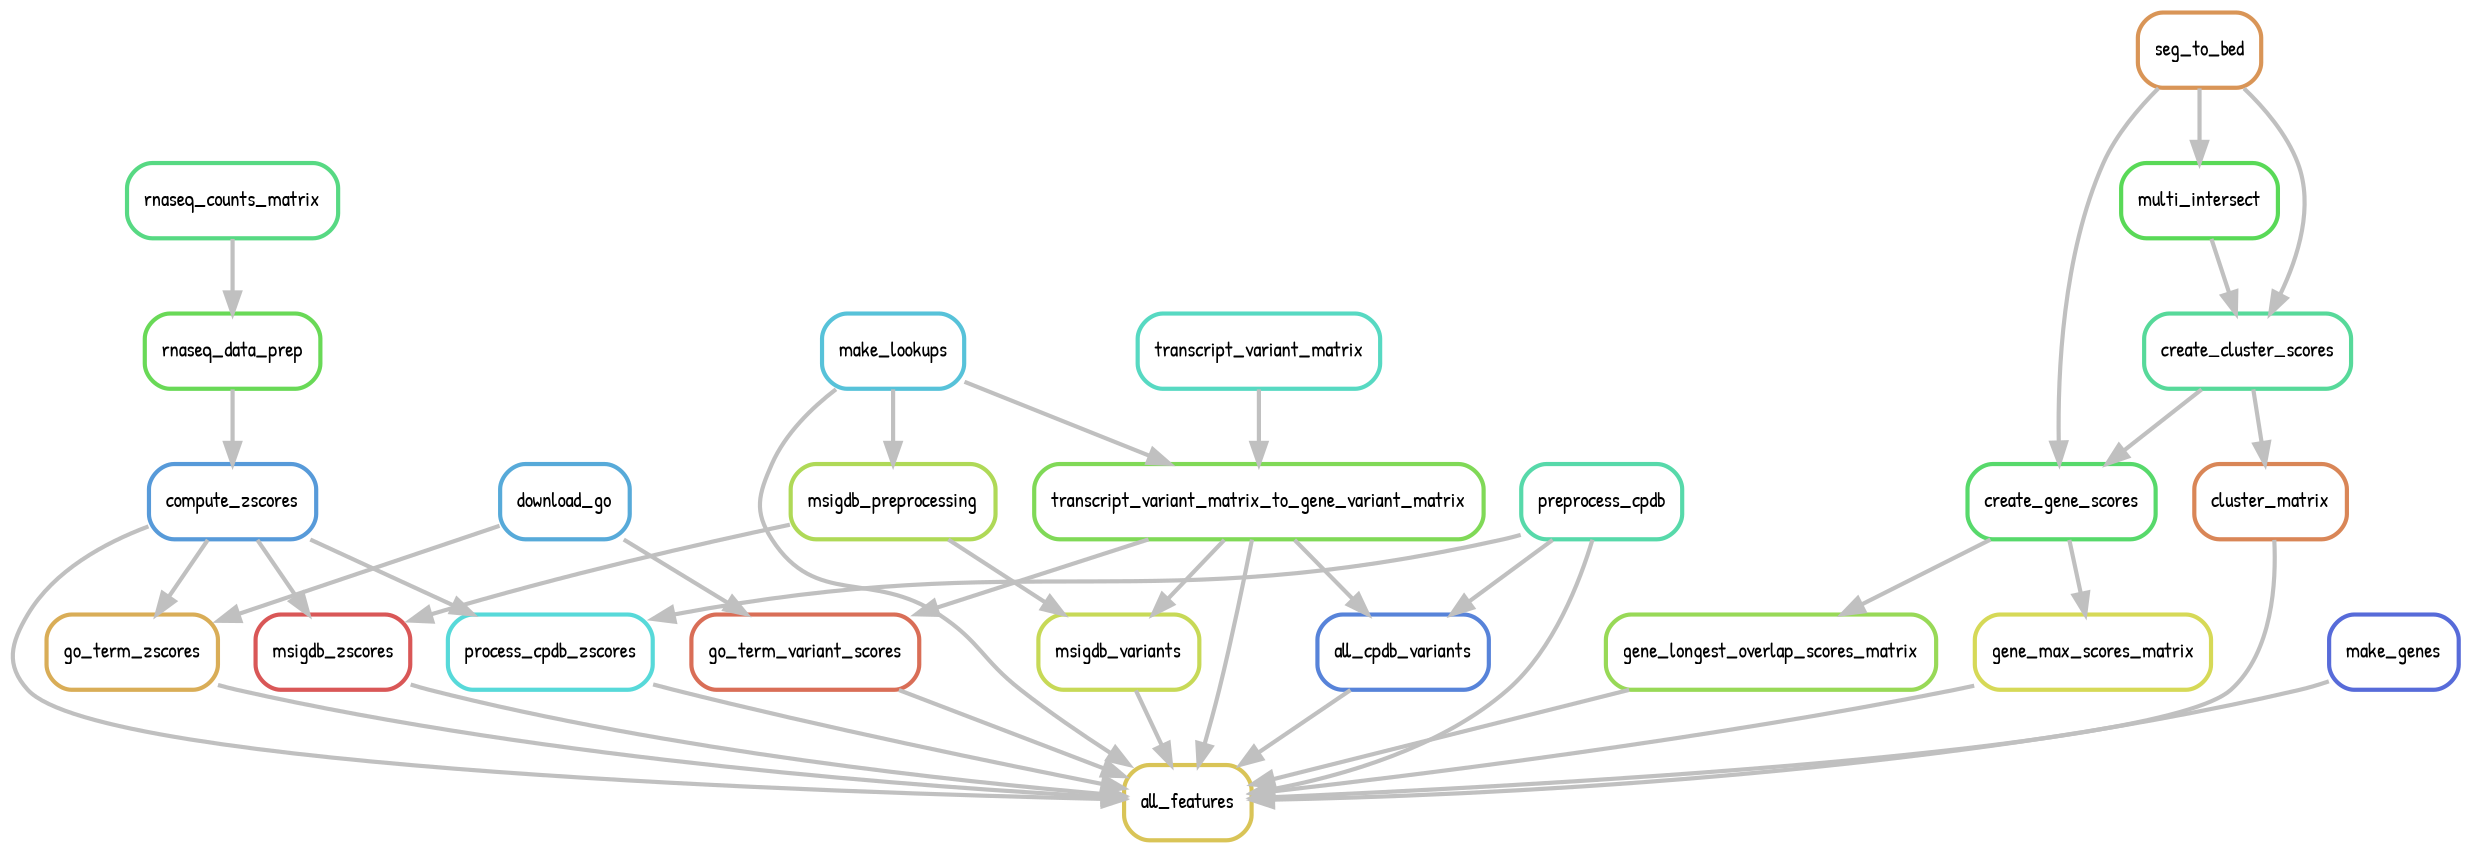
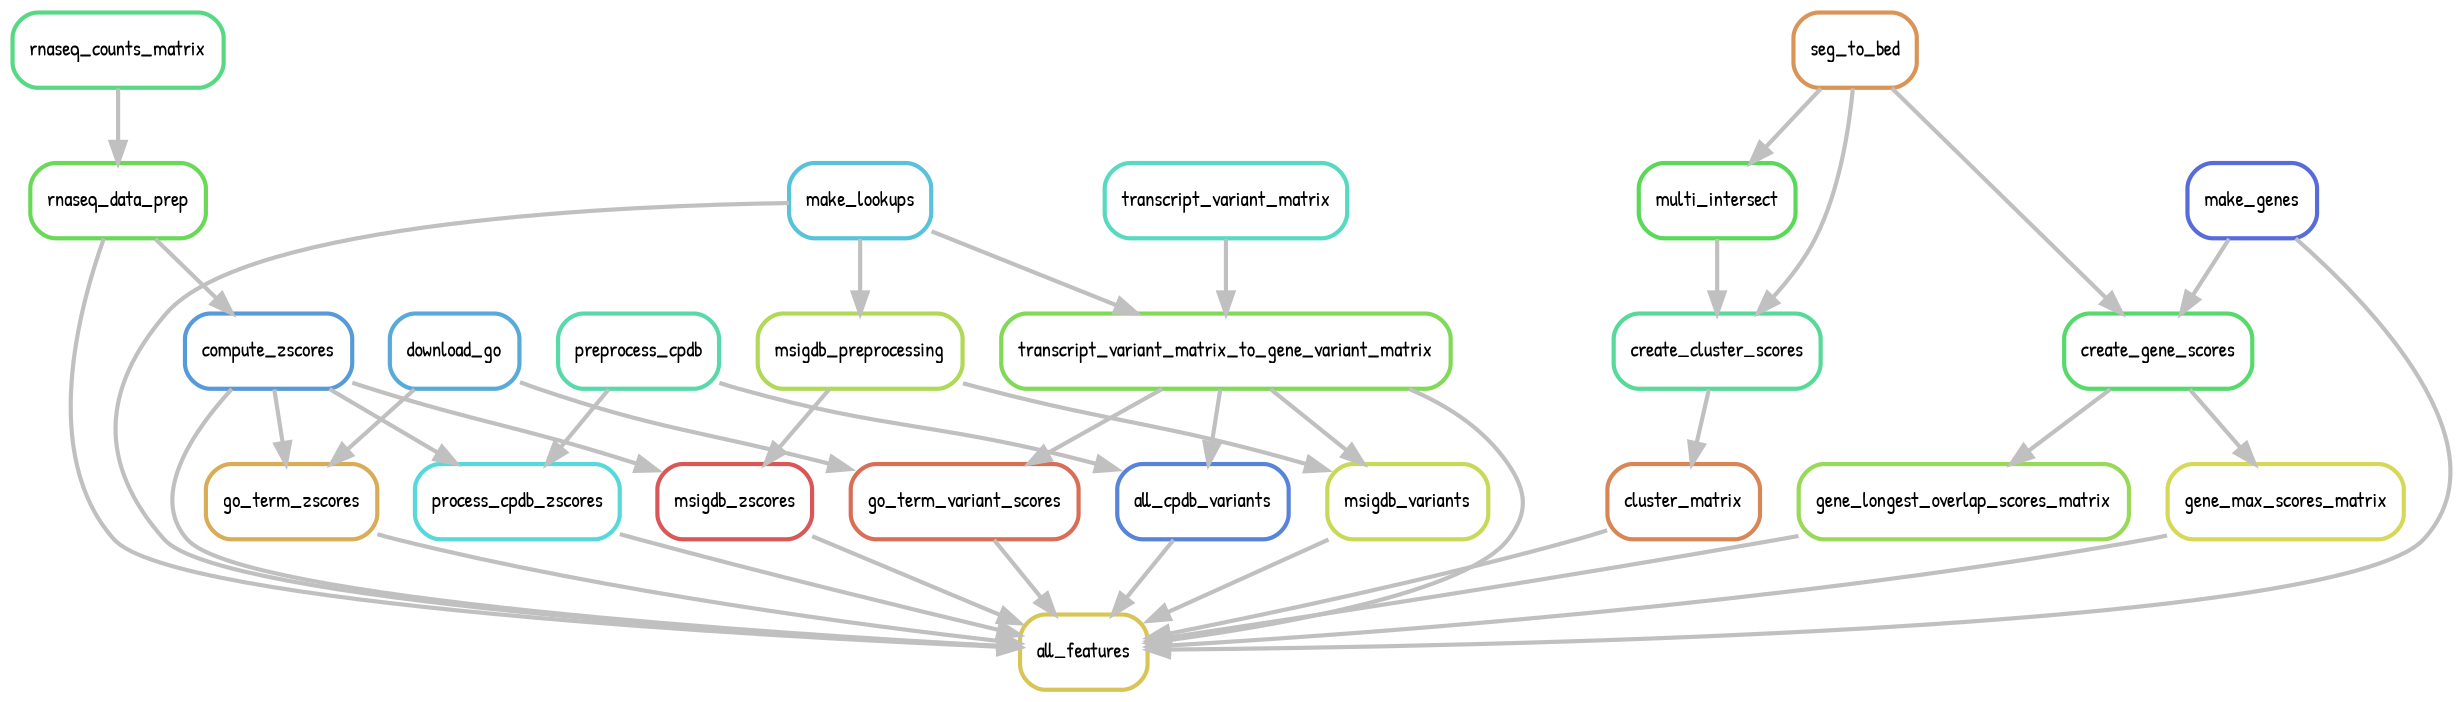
edge "create_cluster_scores" -> "create_gene_scores": now "make_genes" -> "create_gene_scores"
edge "preprocess_cpdb" -> "all_features": now "rnaseq_data_prep" -> "all_features"
